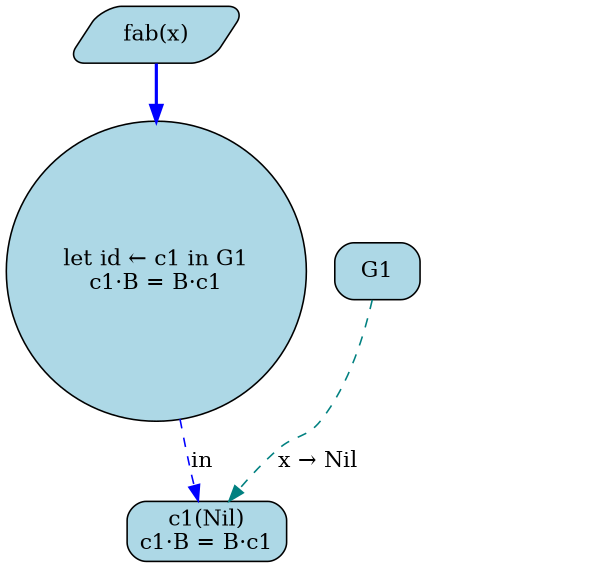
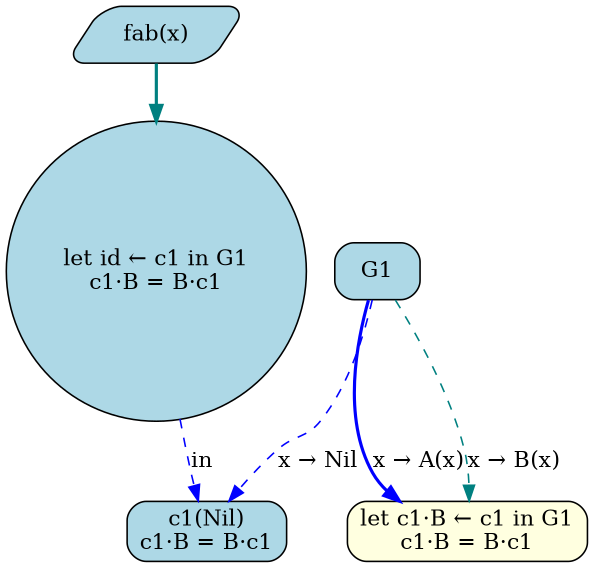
edge "fab(x)" -> "let id ← c1 in G1 c1·B = B·c1": color blue -> teal
edge "G1" -> "c1(Nil) c1·B = B·c1": color teal -> blue
node "let c1·B ← c1 in G1 c1·B = B·c1": added
